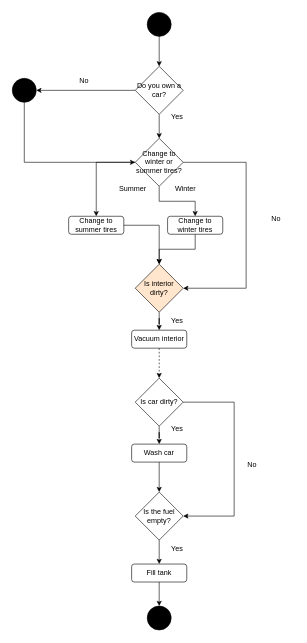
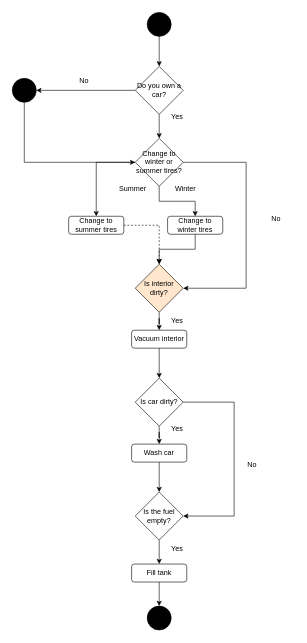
edge "Change to summer tires" -> "Is interior dirty?": style solid -> dashed
edge "Vacuum interior" -> "Is car dirty?": style dashed -> solid
